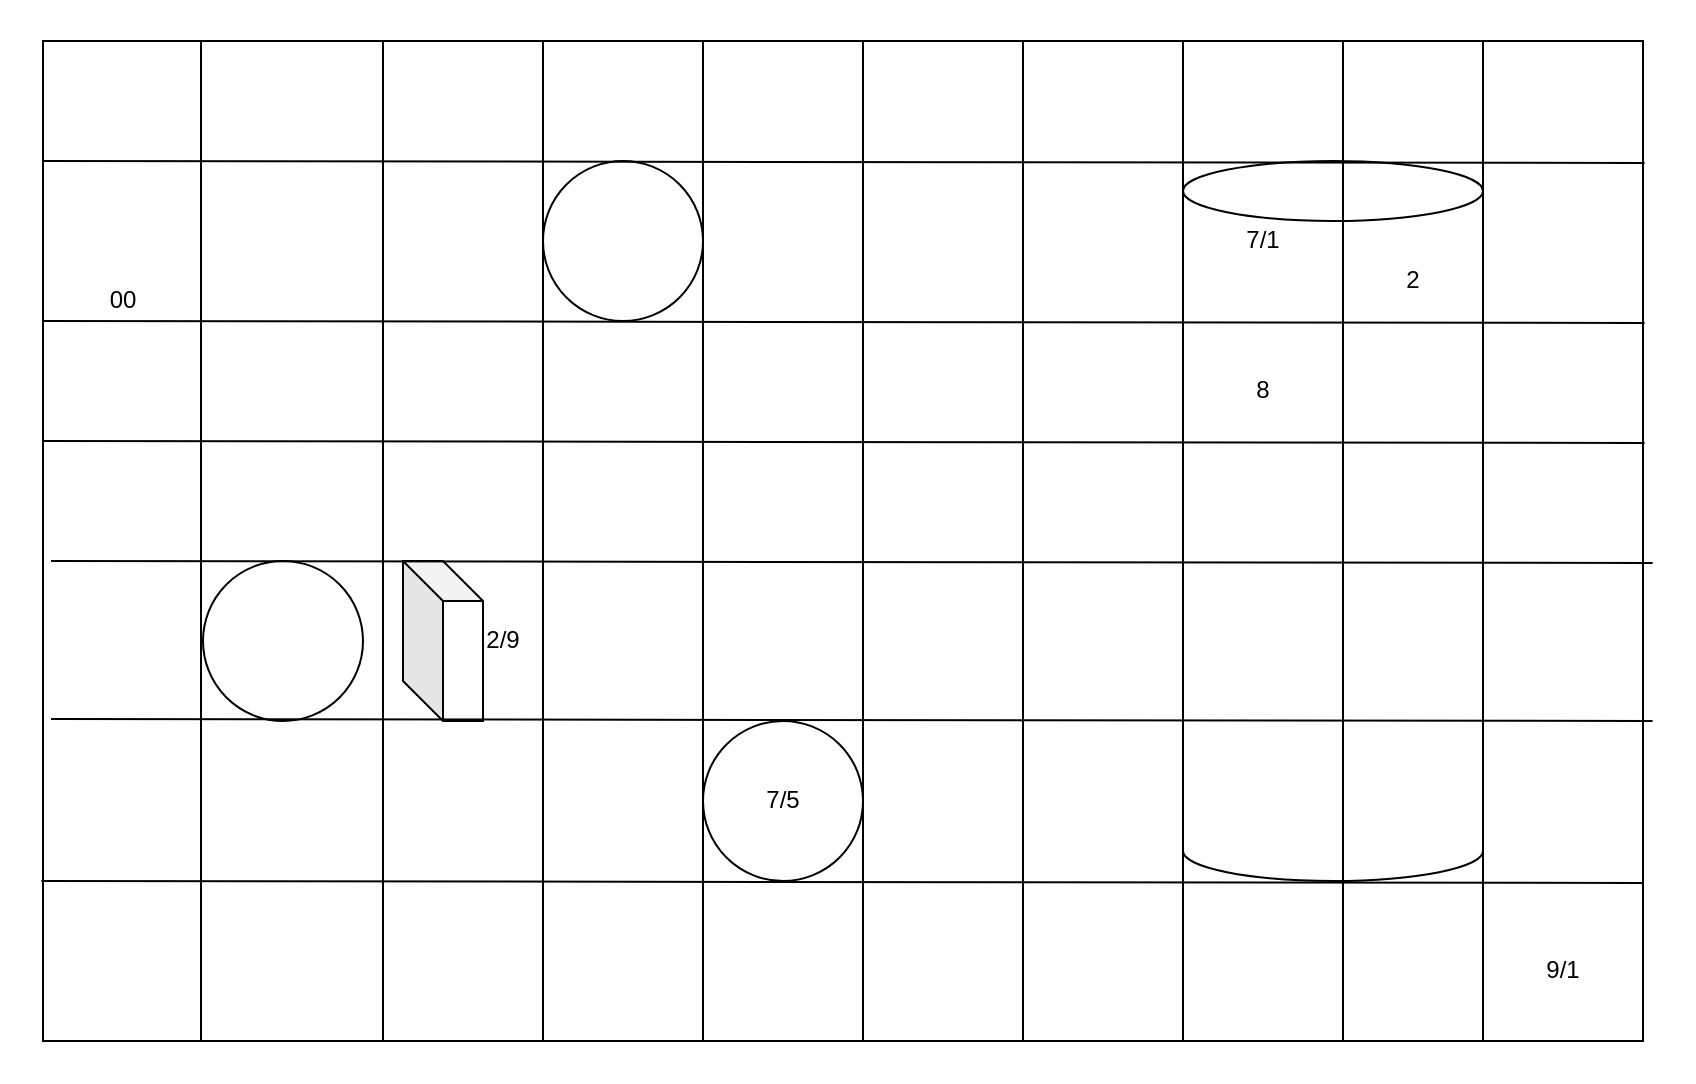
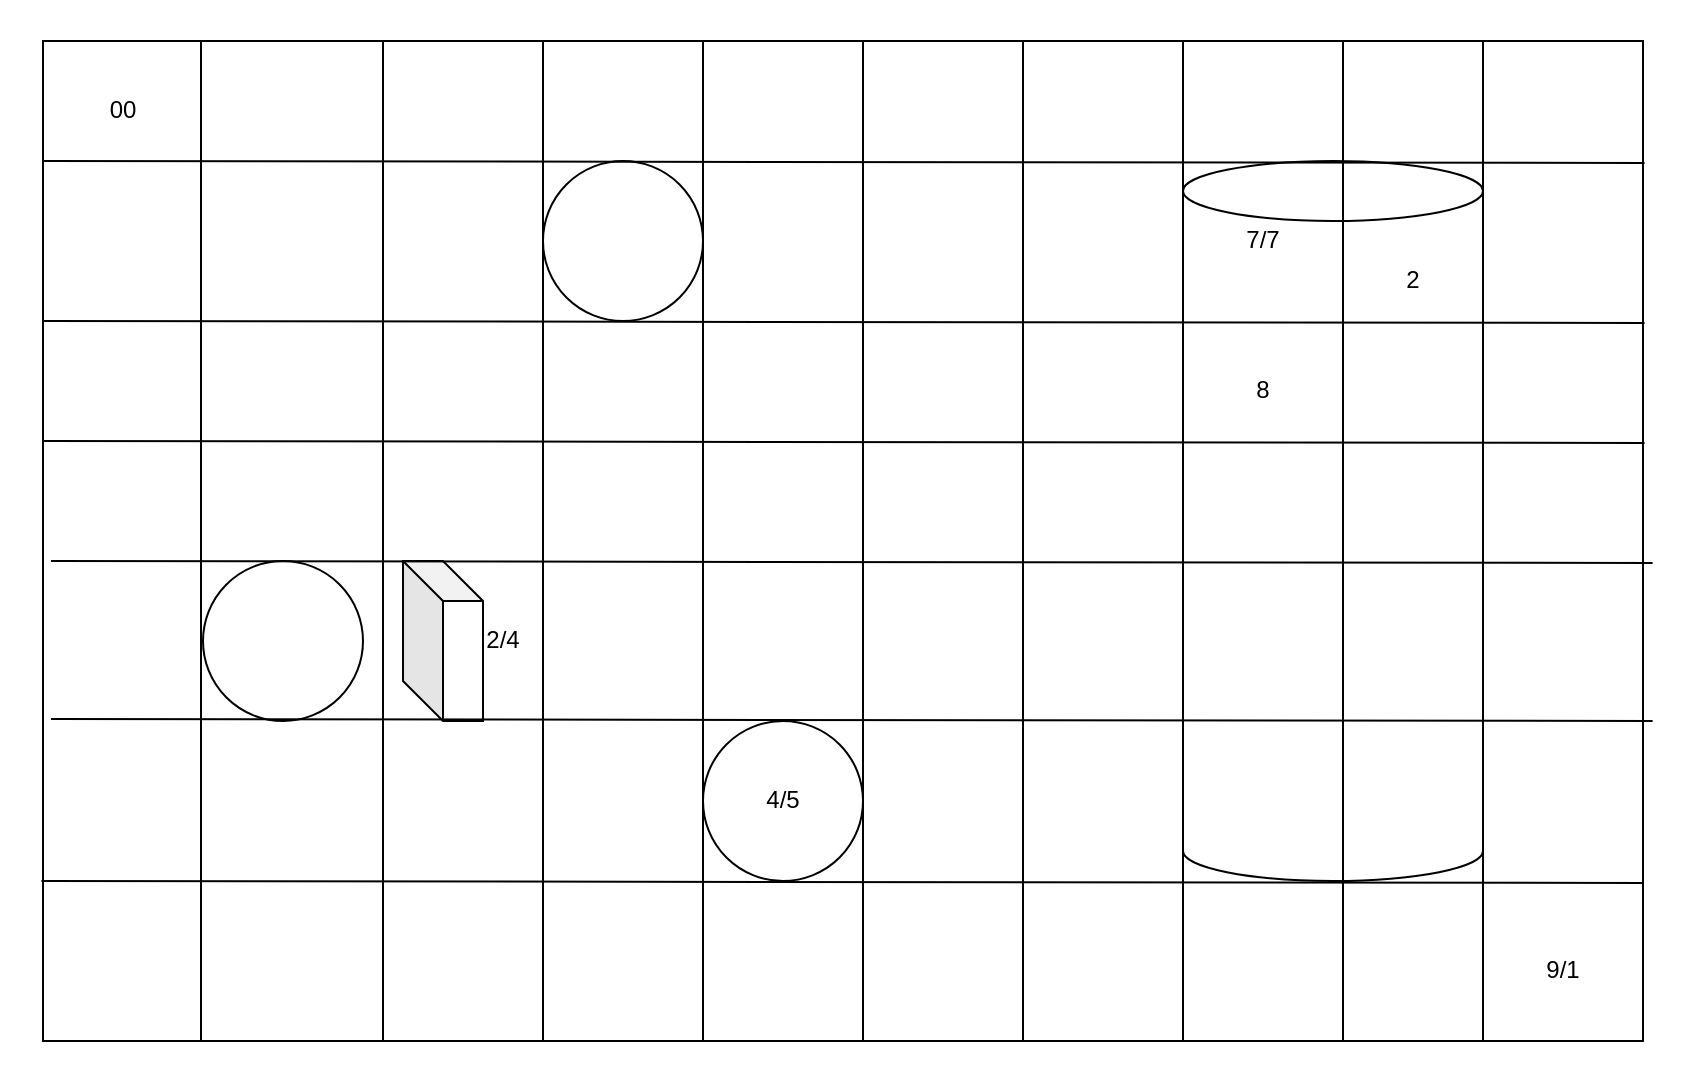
node "7/1": label "7/1" -> "7/7"
node "00": moved (123, 301) -> (123, 111)
node "2/9": label "2/9" -> "2/4"
node "7/5": label "7/5" -> "4/5"
